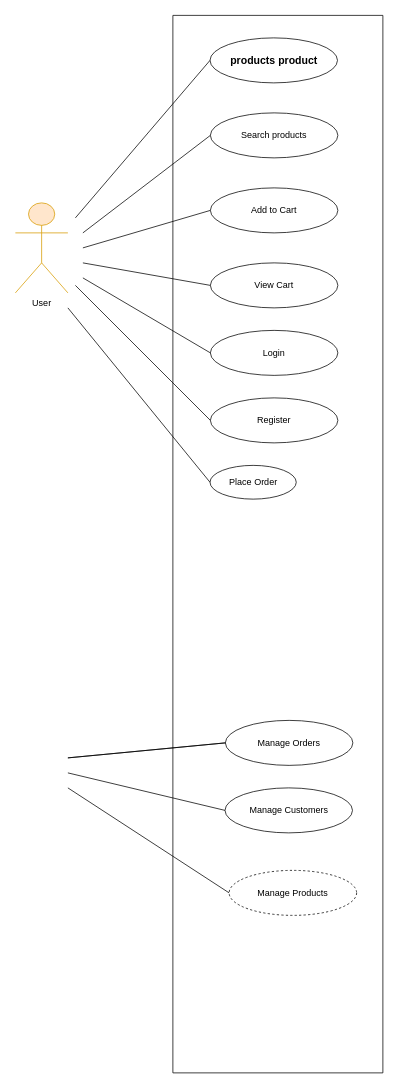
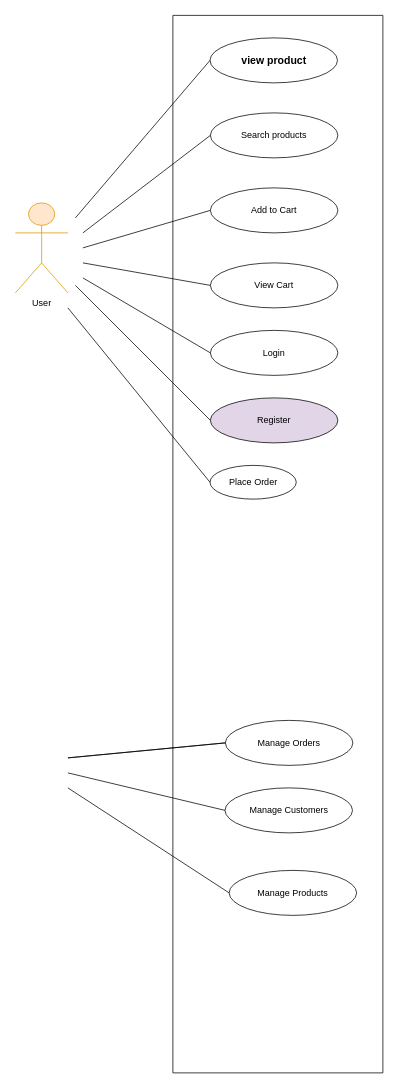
node "products product": label "products product" -> "view product"
node "Register": fillcolor #ffffff -> #e1d5e7
node "Manage Products": style dashed -> solid
